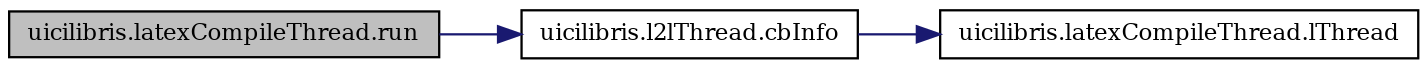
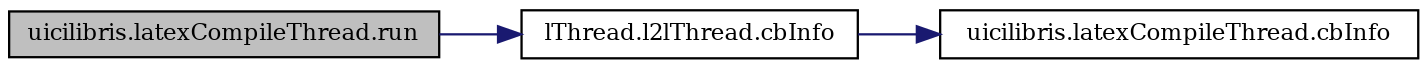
node "uicilibris.l2lThread.cbInfo": label "uicilibris.l2lThread.cbInfo" -> "lThread.l2lThread.cbInfo"
node "uicilibris.latexCompileThread.lThread": label "uicilibris.latexCompileThread.lThread" -> "uicilibris.latexCompileThread.cbInfo"
